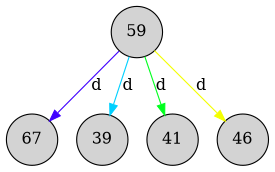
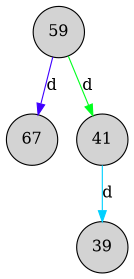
edge "59" -> "39": now "41" -> "39"
node "46": removed
